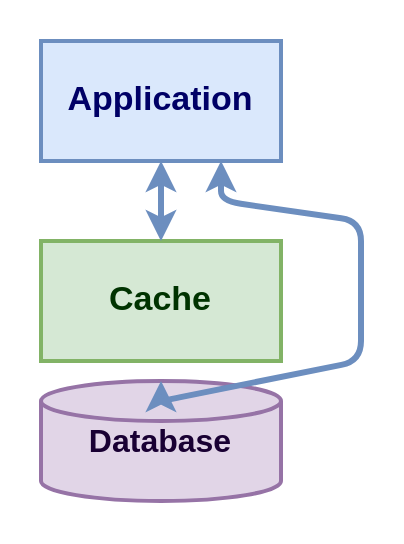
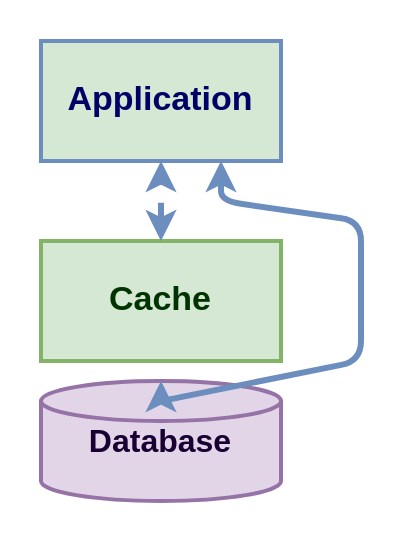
node "Application": fillcolor #dae8fc -> #d5e8d4
edge "Application" -- "Cache": style solid -> dashed
